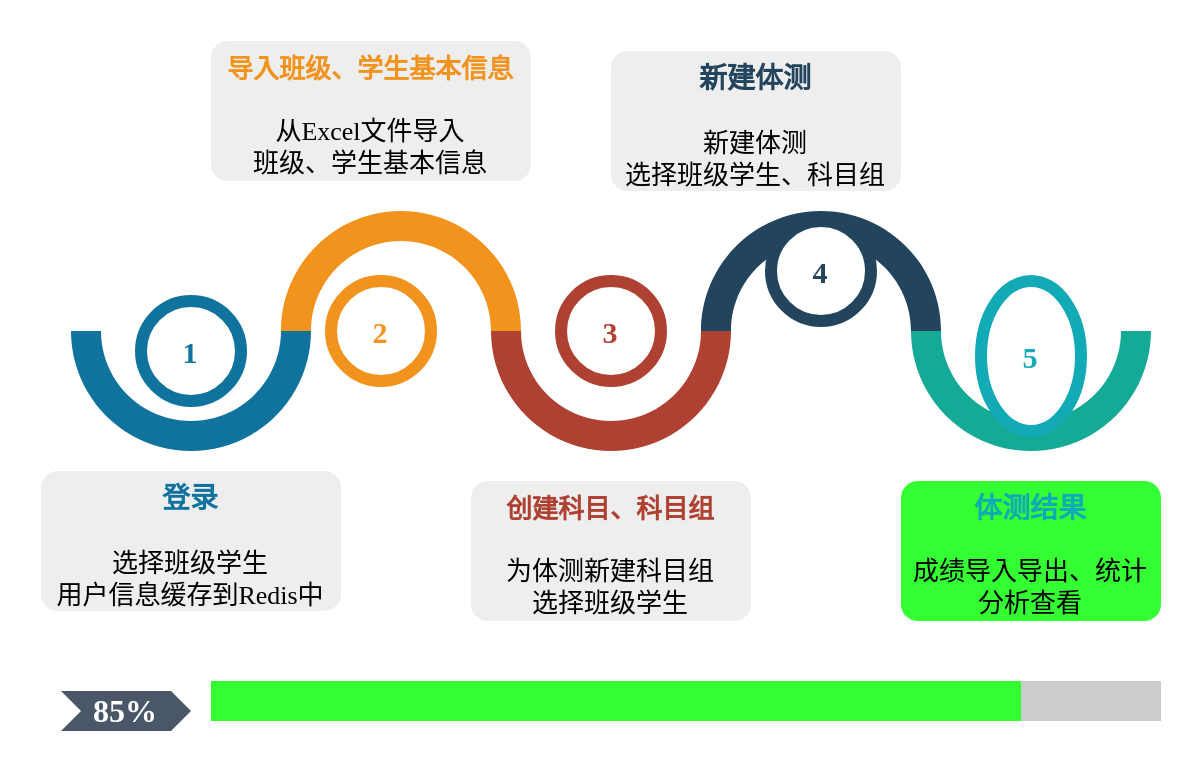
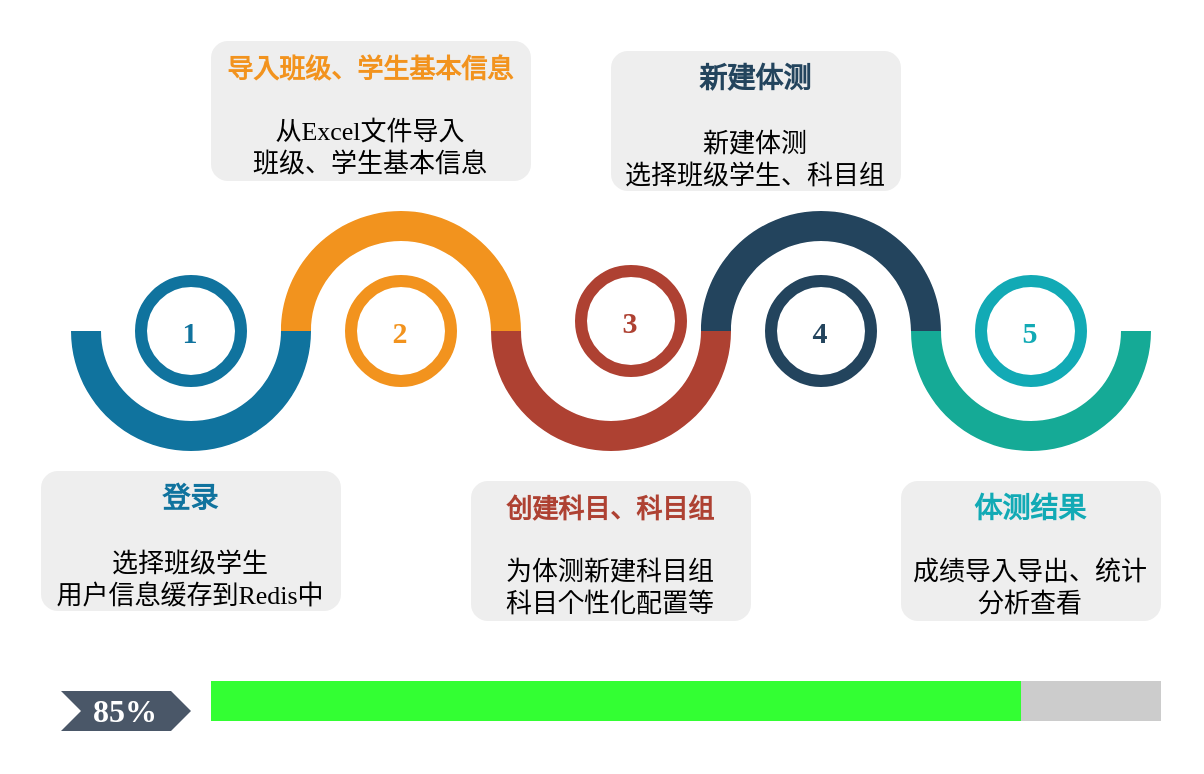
node "4": moved (821, 271) -> (821, 331)
node "2": moved (381, 331) -> (401, 331)
node "3": moved (611, 331) -> (631, 321)
node "1": moved (191, 351) -> (191, 331)
node "5": size 100x150 -> 100x100
node "创建科目、科目组 为体测新建科目组 选择班级学生": label "创建科目、科目组 为体测新建科目组 选择班级学生" -> "创建科目、科目组 为体测新建科目组 科目个性化配置等"
node "体测结果 成绩导入导出、统计分析查看": fillcolor #33ff33 -> #eeeeee
